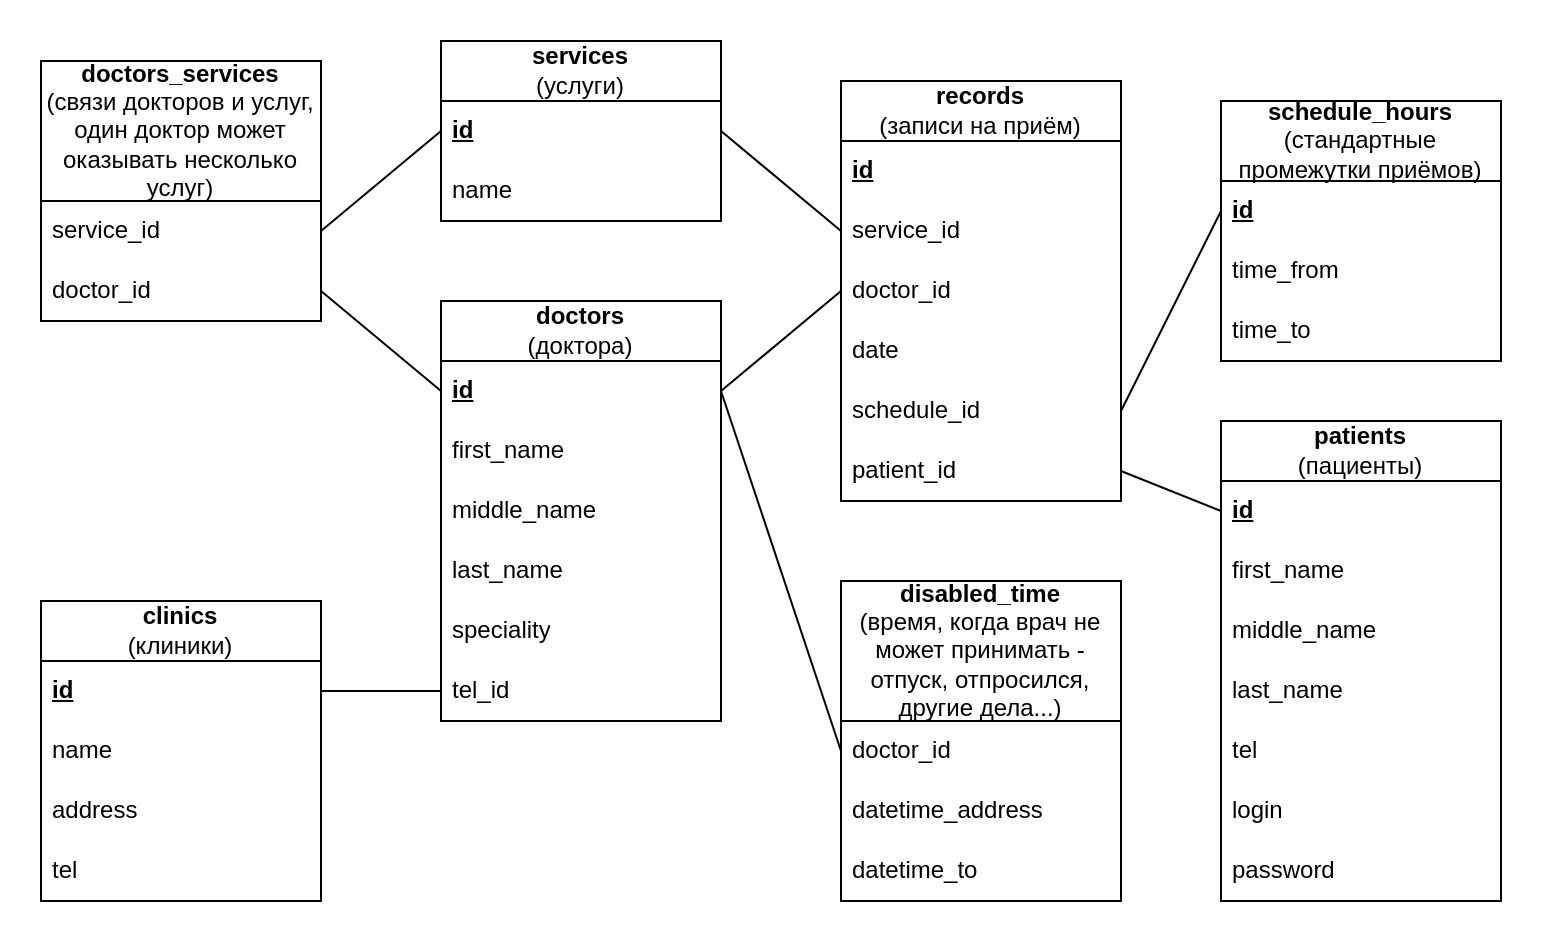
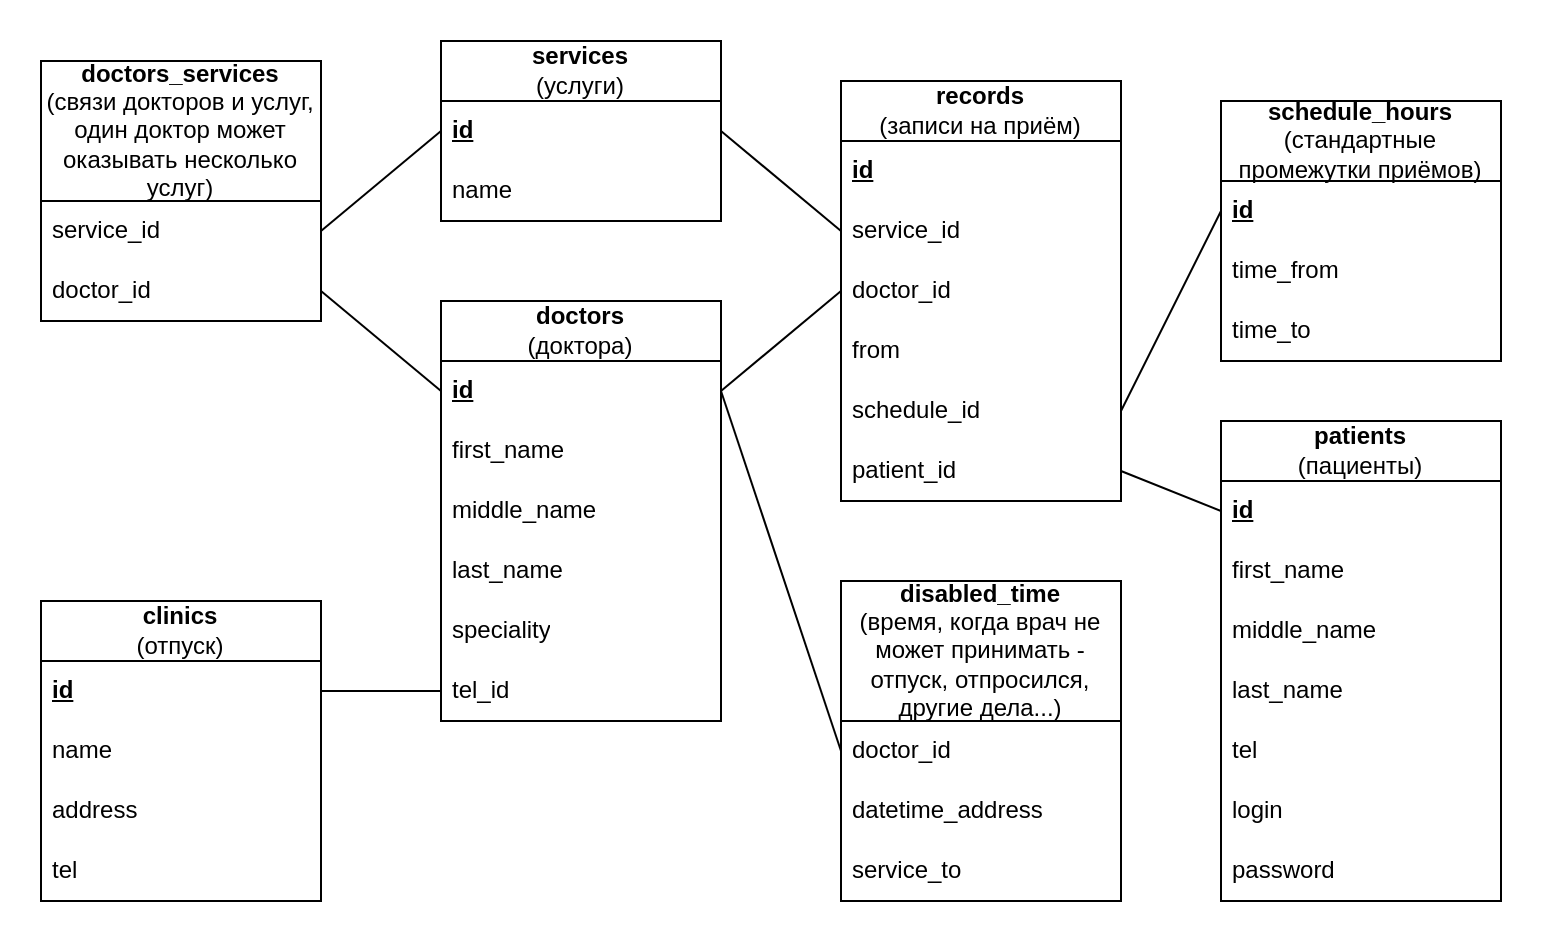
node "date": label "date" -> "from"
node "clinics (клиники)": label "clinics (клиники)" -> "clinics (отпуск)"
node "datetime_to": label "datetime_to" -> "service_to"
